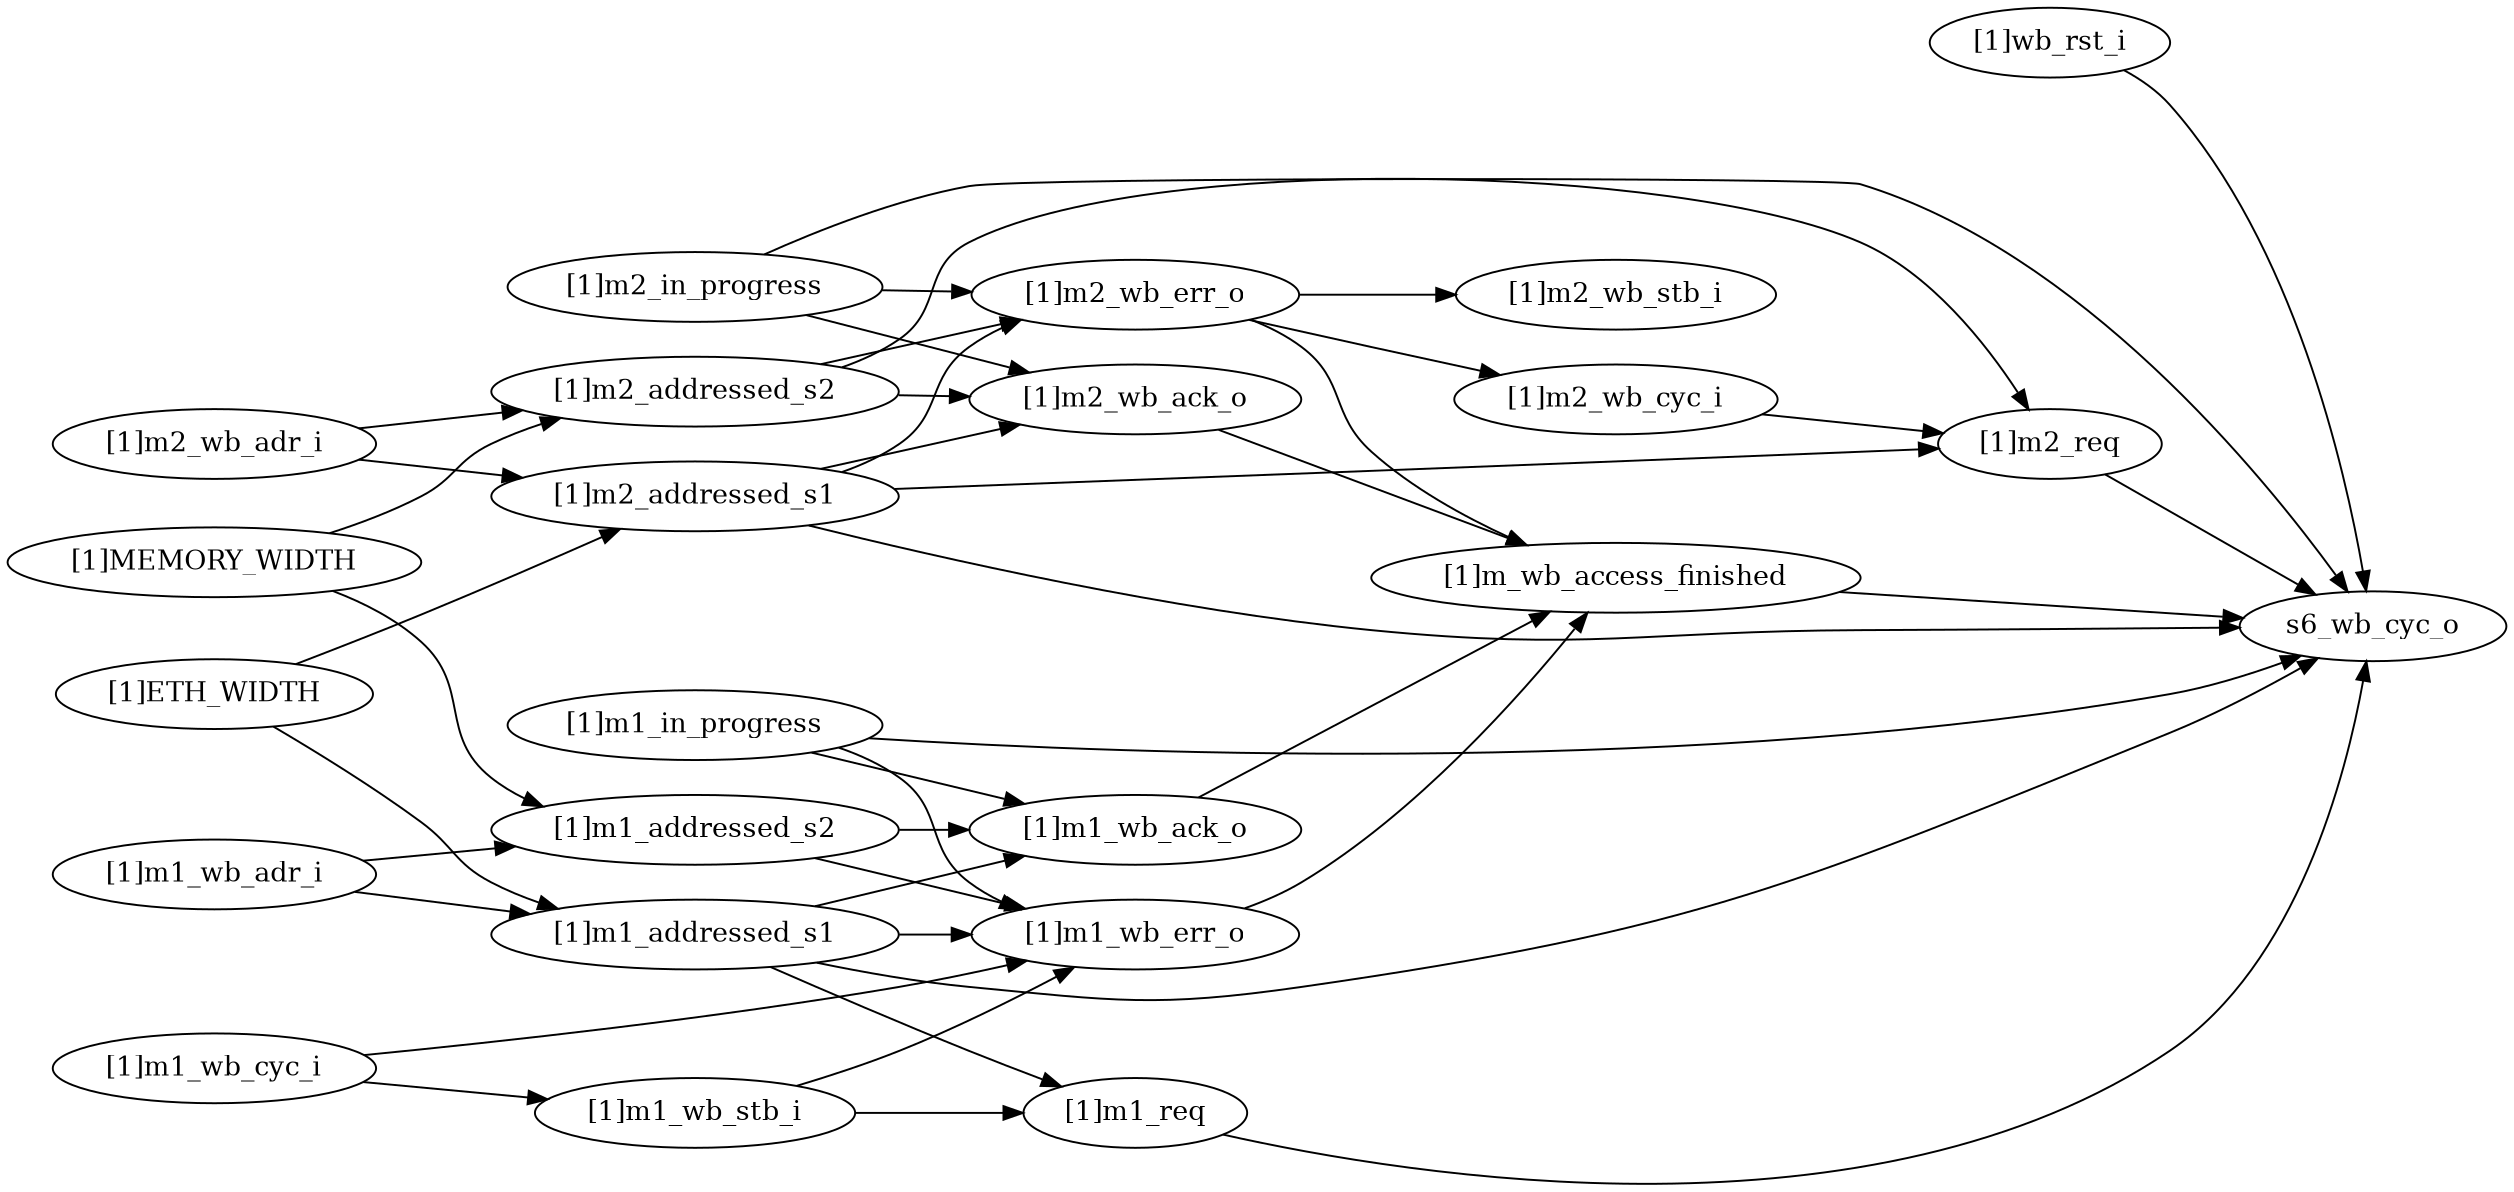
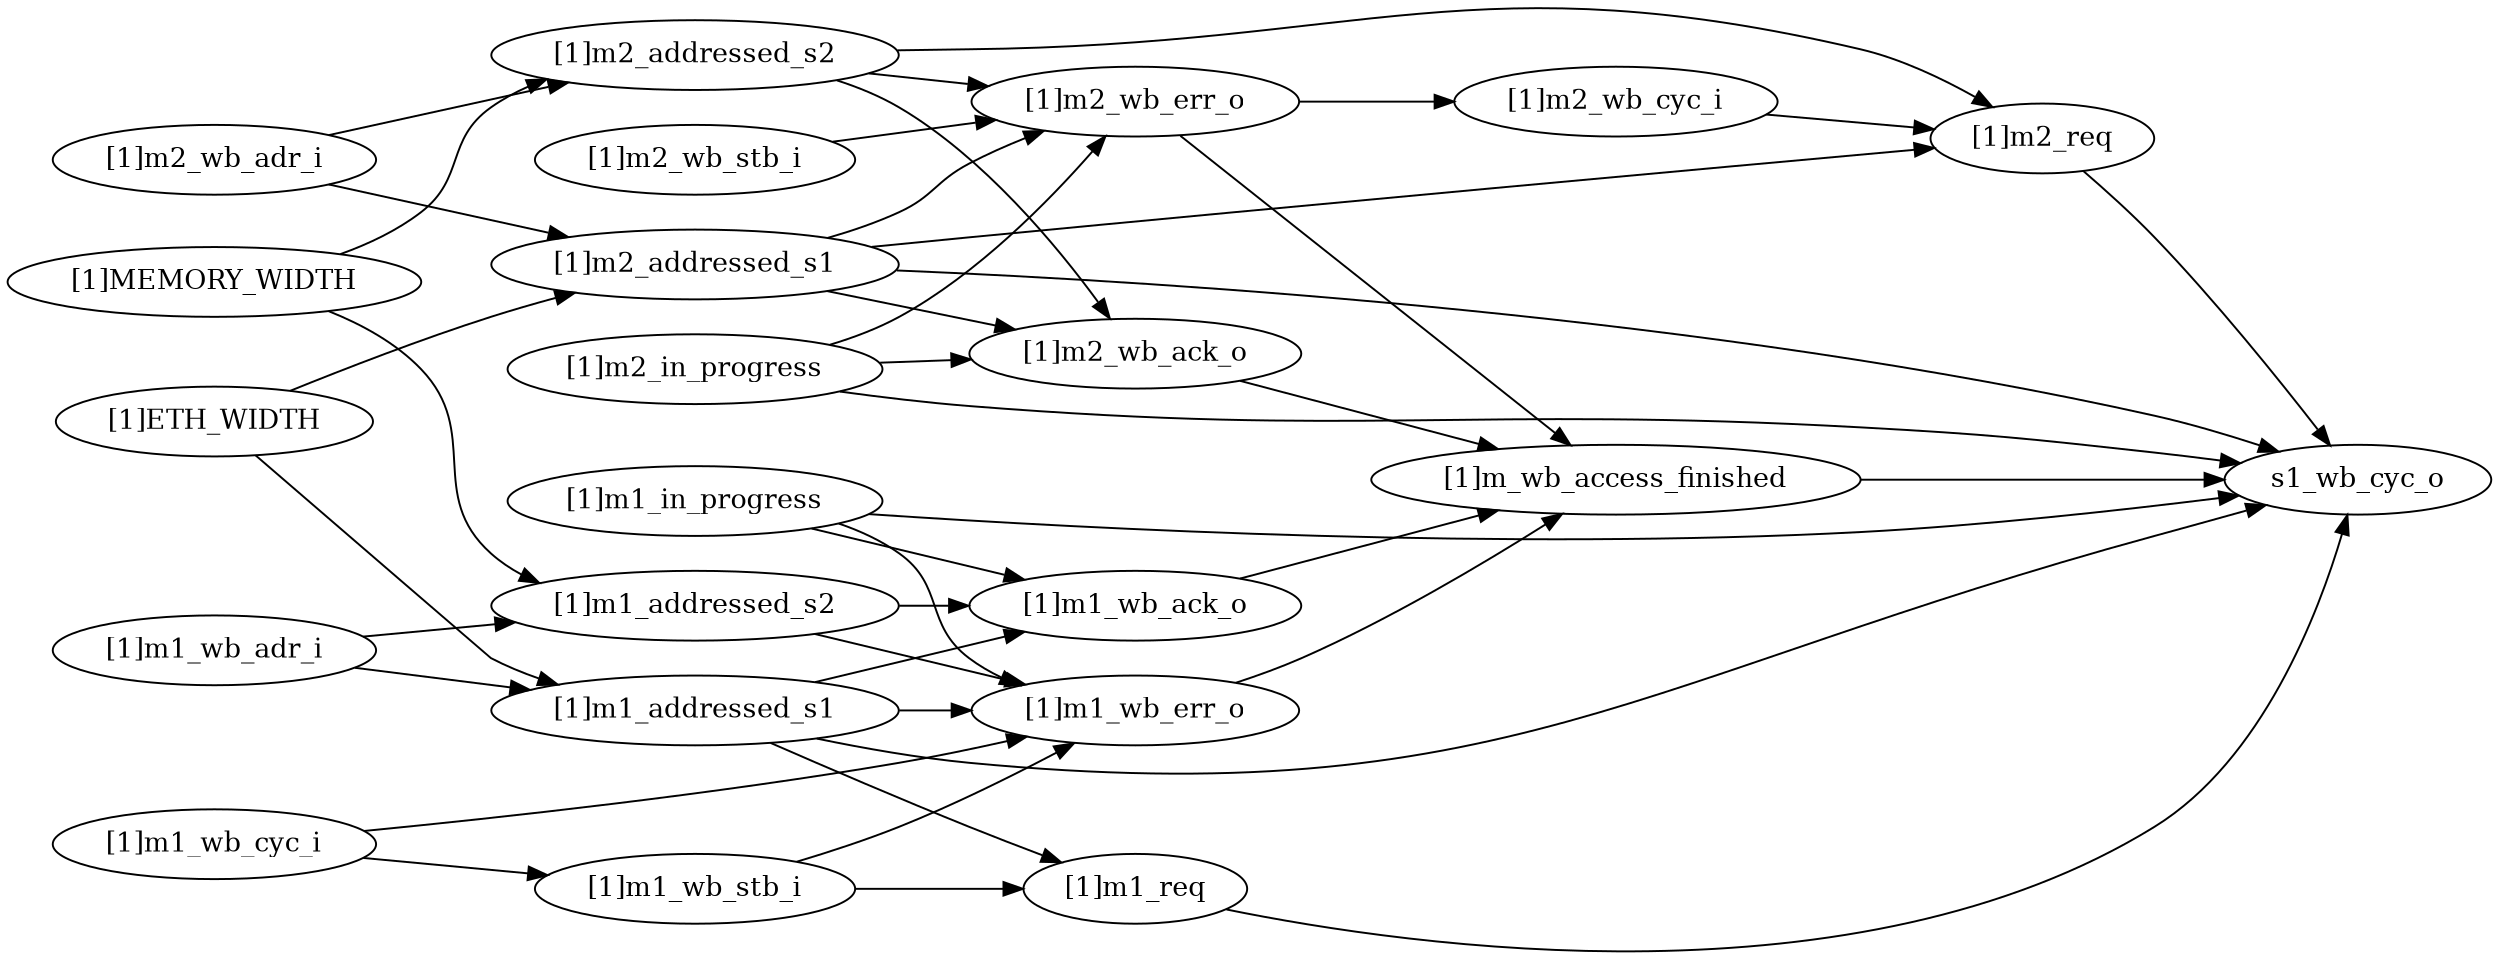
node "[1]wb_rst_i": removed
edge "[1]m2_wb_err_o" -> "[1]m2_wb_stb_i": reversed
node "s6_wb_cyc_o": label "s6_wb_cyc_o" -> "s1_wb_cyc_o"
